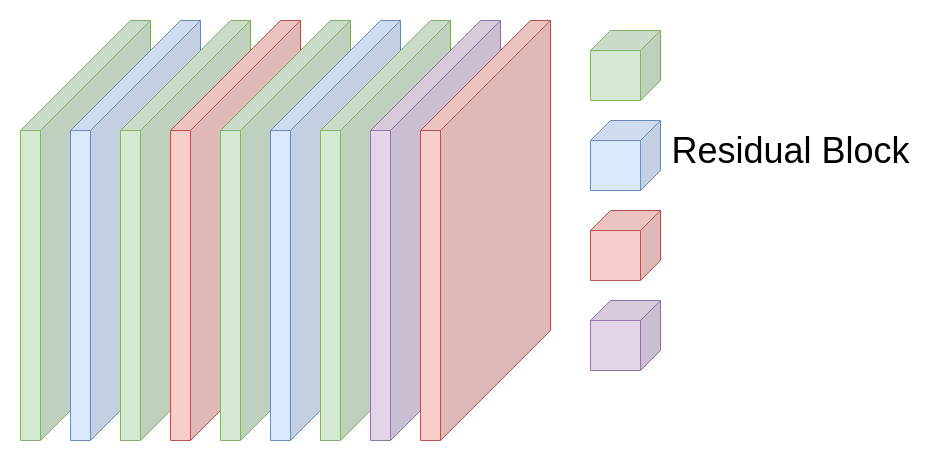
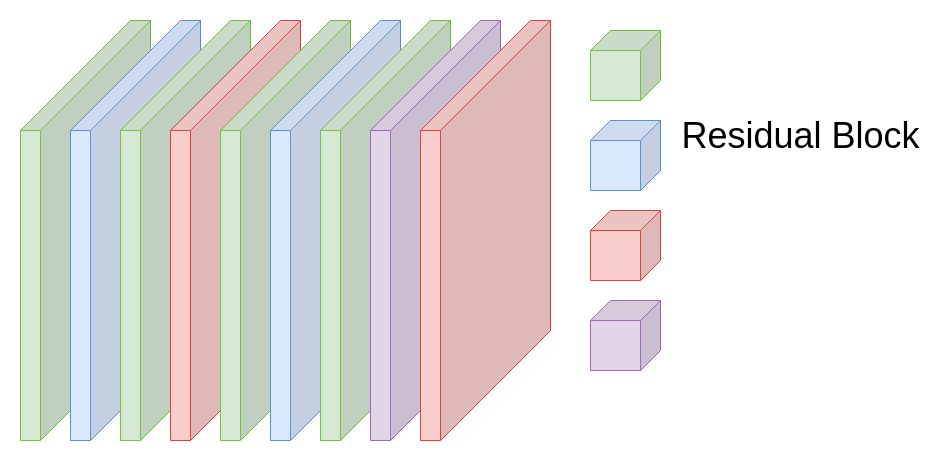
node "Residual Block": moved (791, 151) -> (801, 136)
